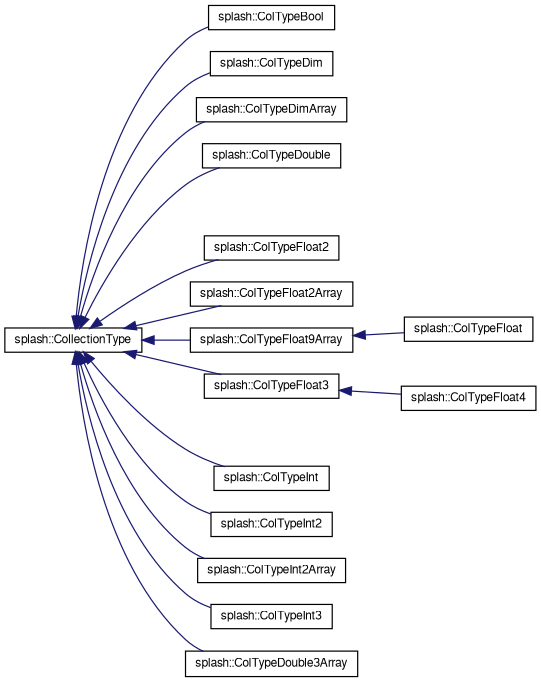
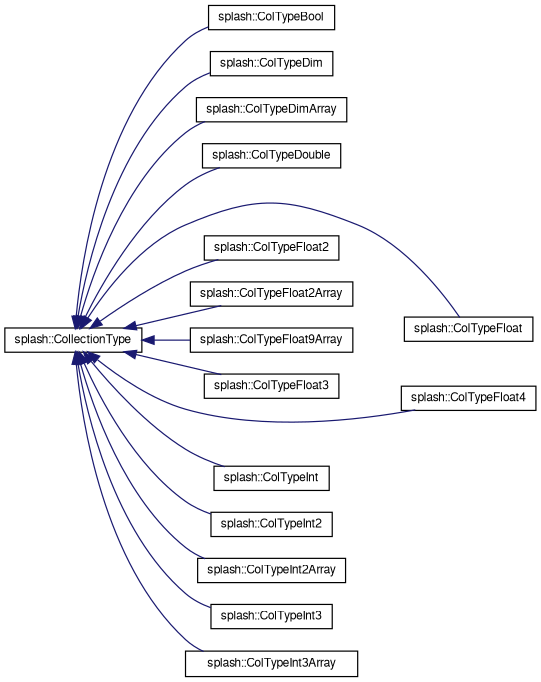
edge "splash::ColTypeFloat" -> "splash::ColTypeFloat9Array": now "splash::ColTypeFloat" -> "splash::CollectionType"
edge "splash::ColTypeFloat4" -> "splash::ColTypeFloat3": now "splash::ColTypeFloat4" -> "splash::CollectionType"
node "splash::ColTypeDouble3Array": label "splash::ColTypeDouble3Array" -> "splash::ColTypeInt3Array"
